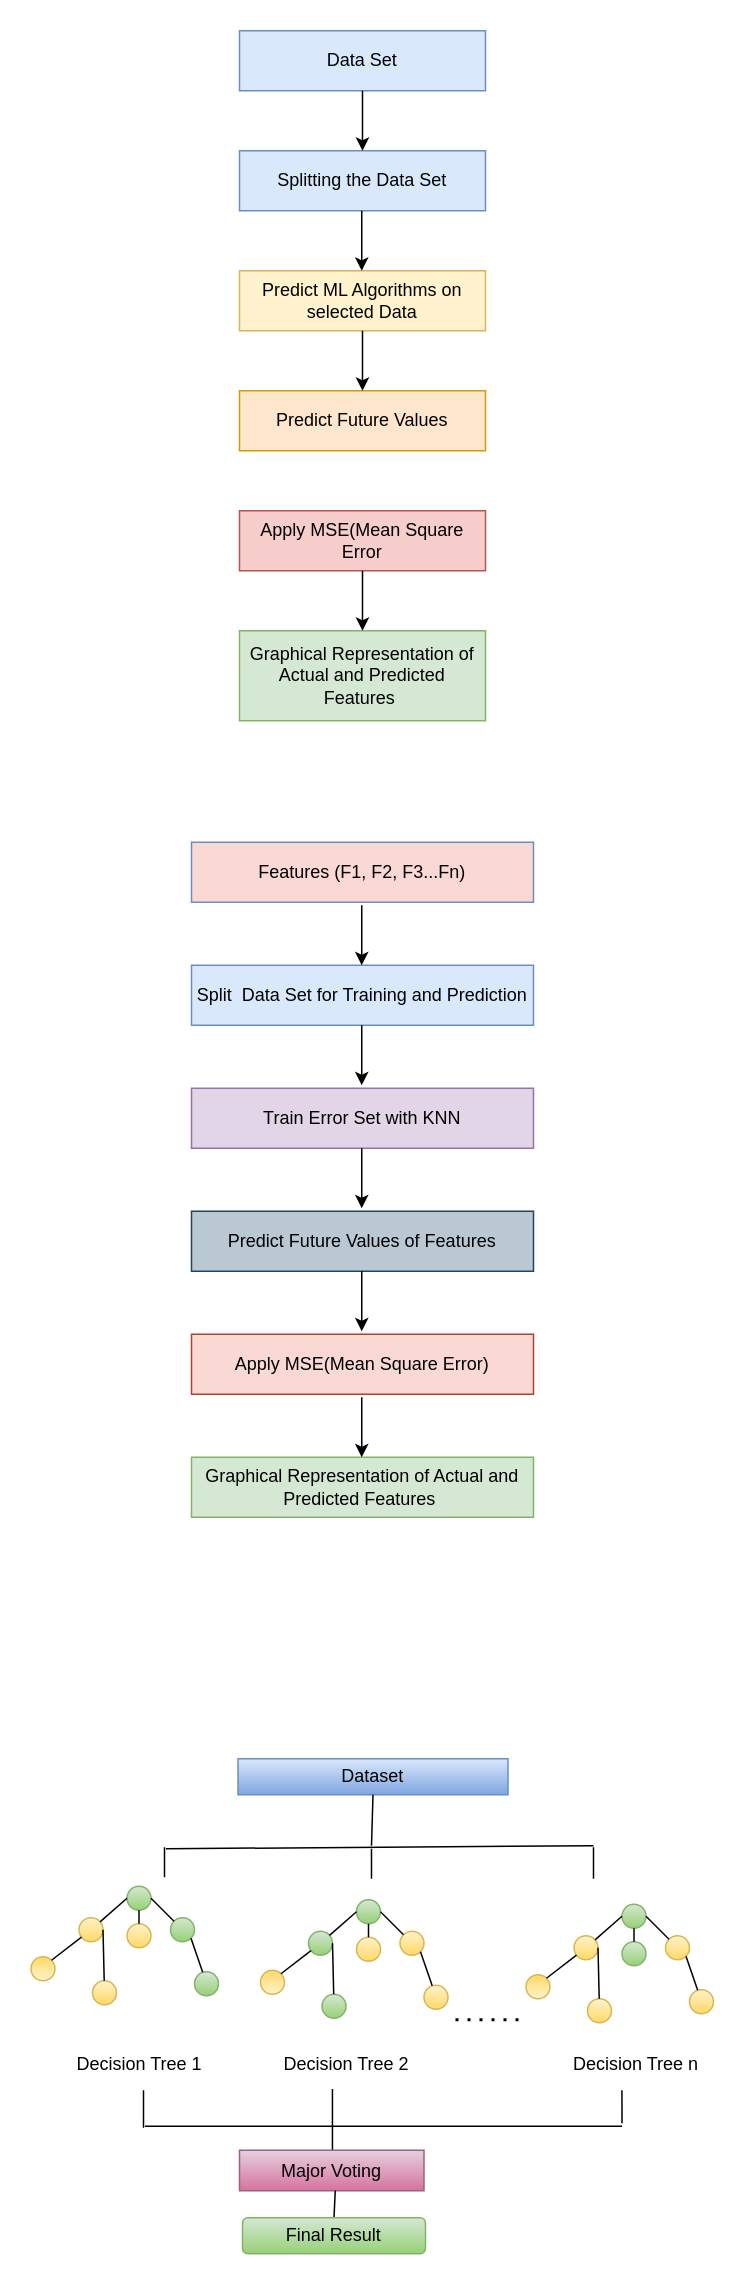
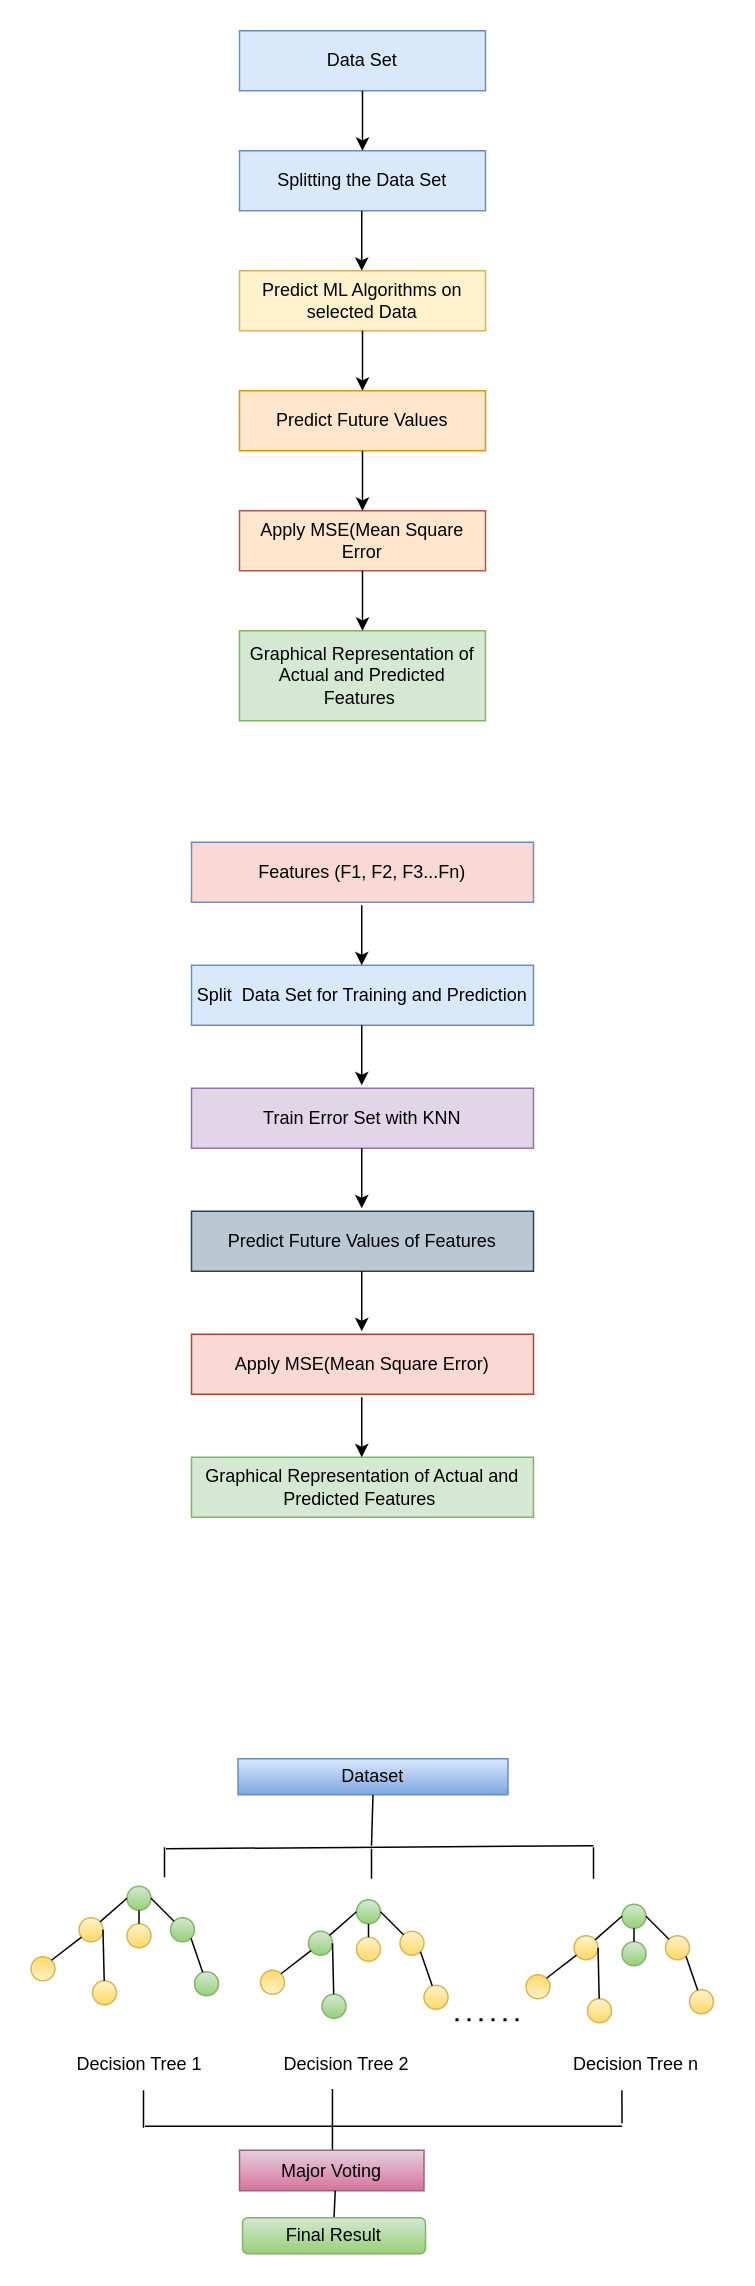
edge "Predict Future Values" -> "Apply MSE(Mean Square Error": added
node "Apply MSE(Mean Square Error": fillcolor #f8cecc -> #ffe6cc
